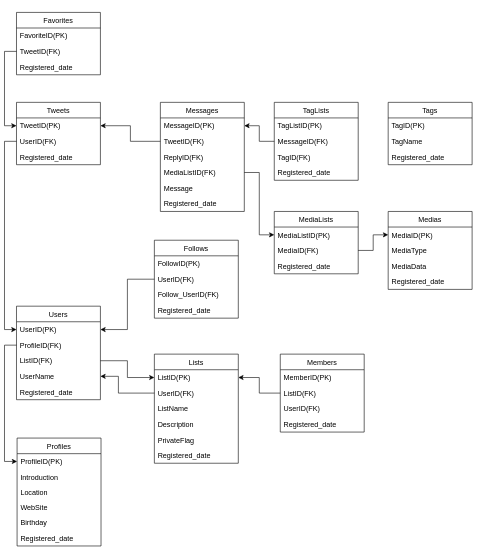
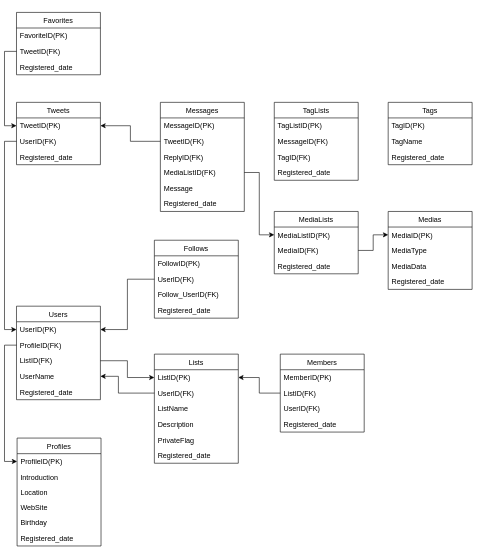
edge "MessageID(FK)" -> "MessageID(PK)": removed
